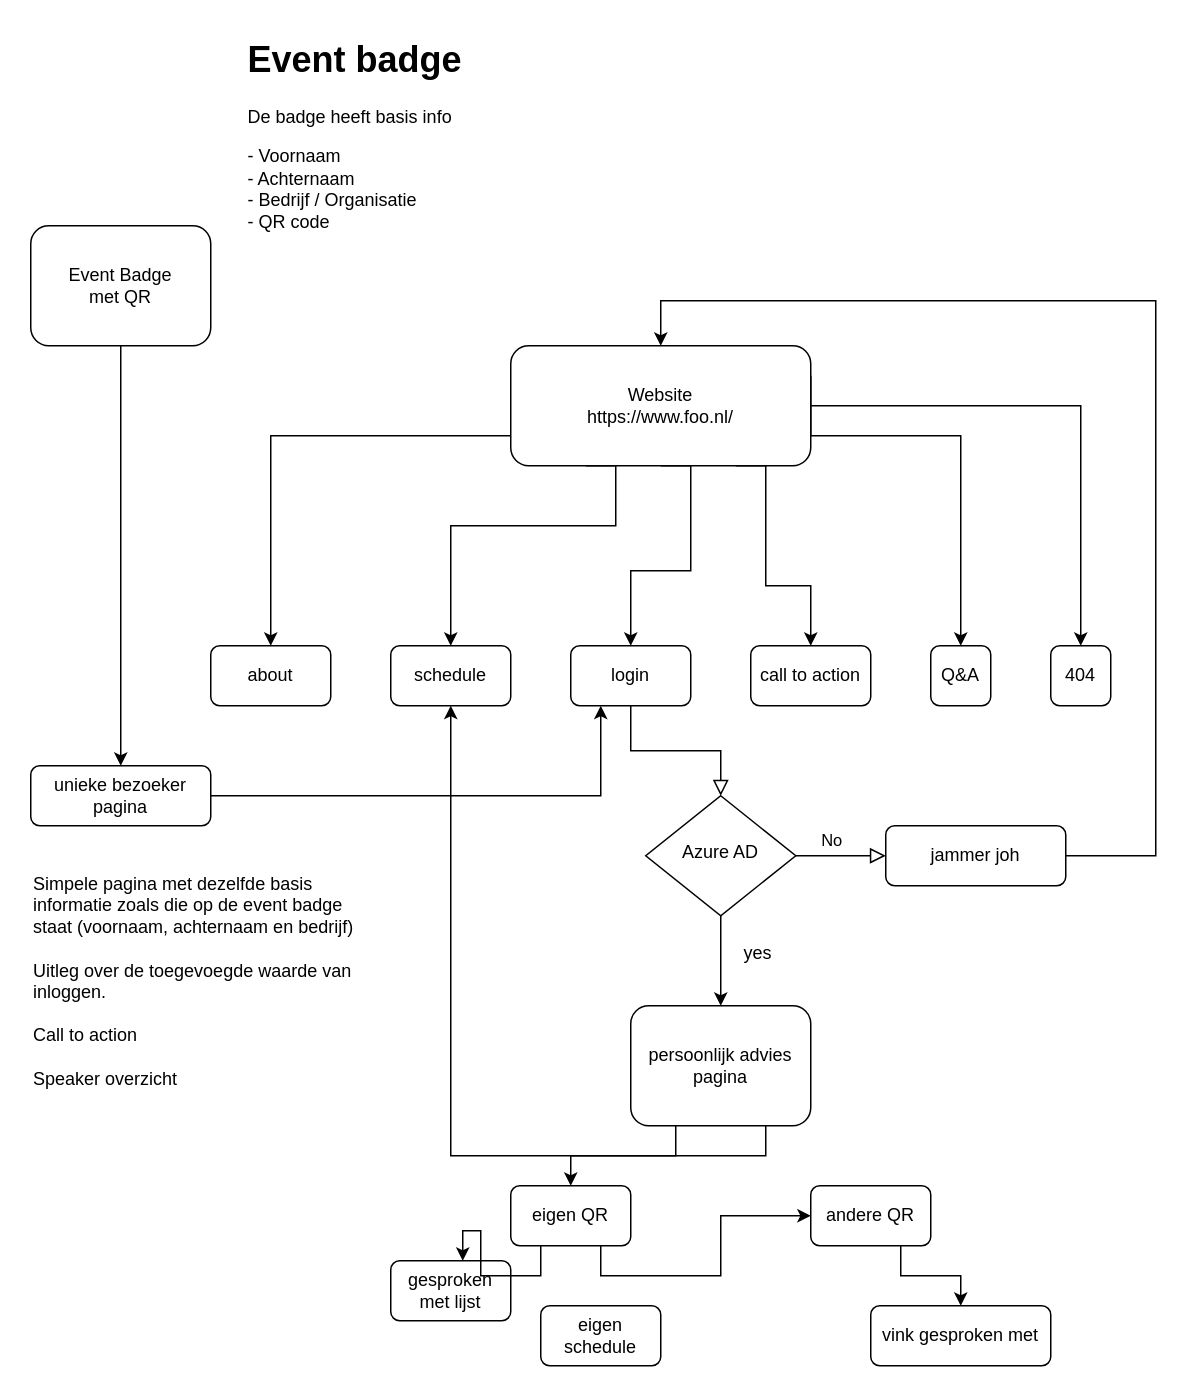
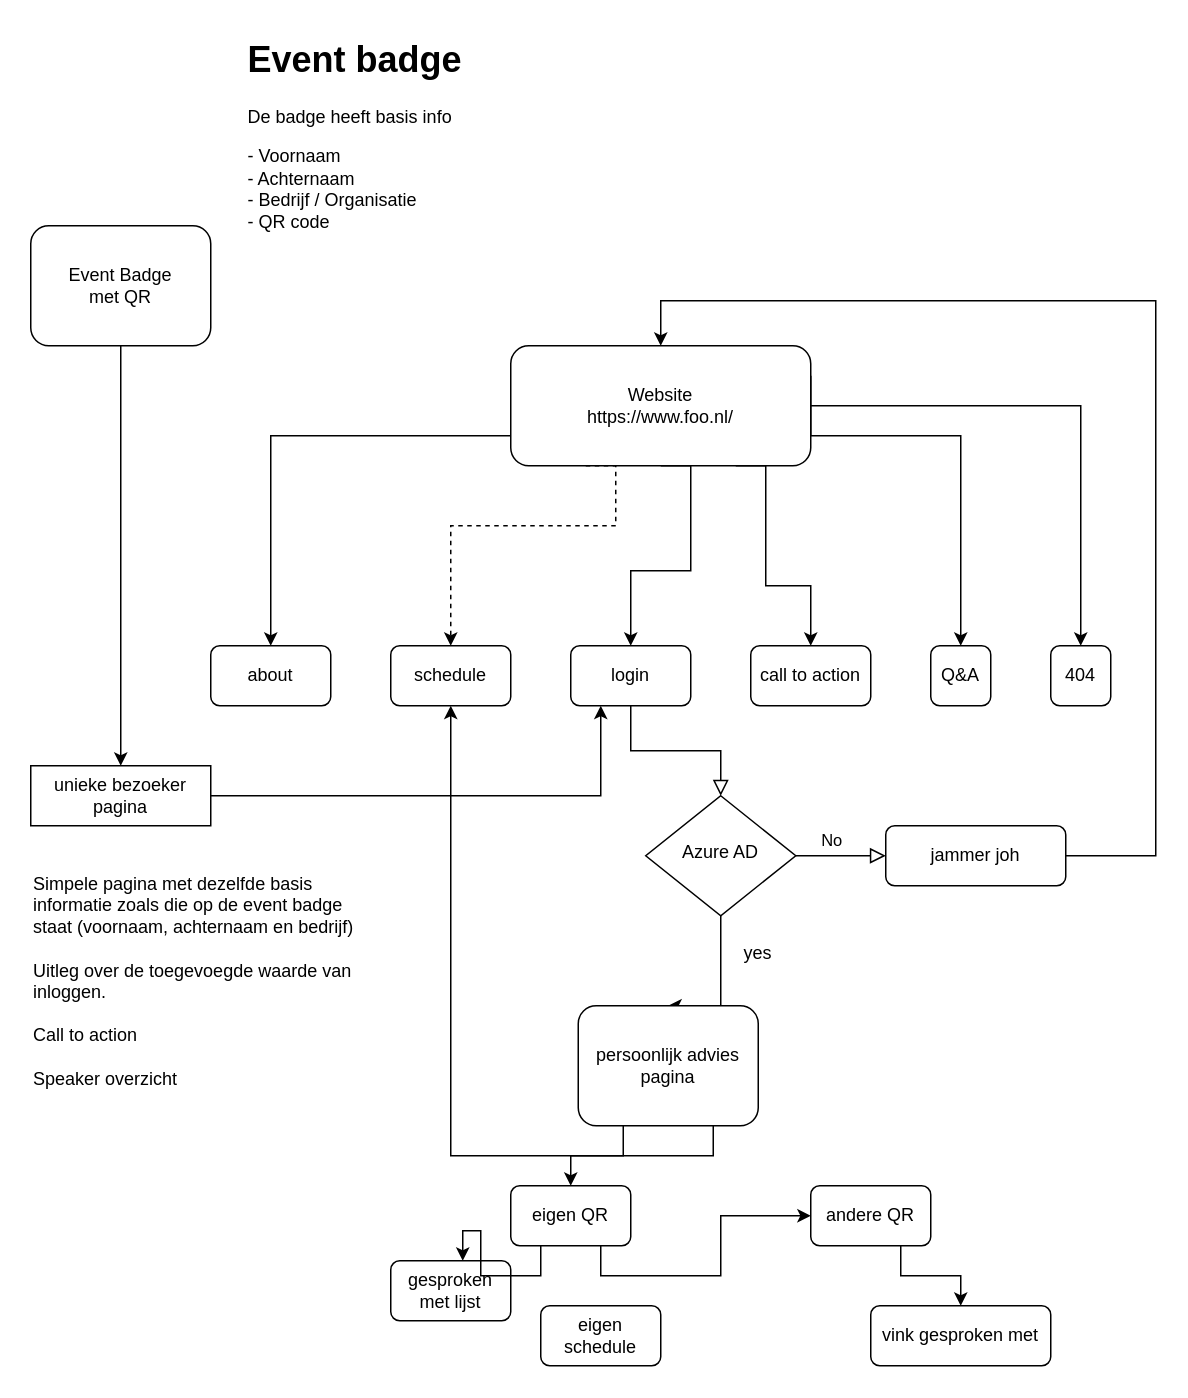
edge "Website https://www.foo.nl/" -> "schedule": style solid -> dashed
node "unieke bezoeker pagina": shape rounded rectangle -> rectangle
node "persoonlijk advies pagina": moved (721, 1066) -> (668, 1066)
